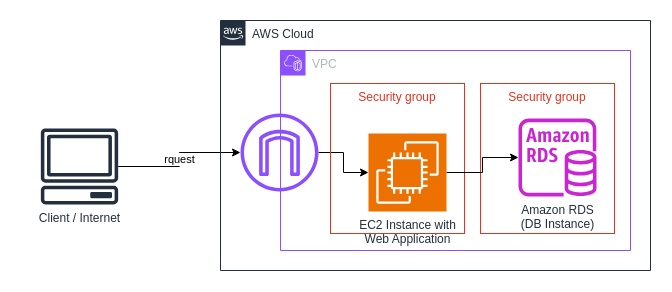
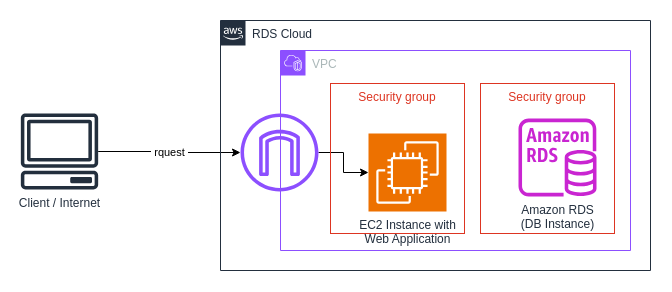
node "AWS Cloud": label "AWS Cloud" -> "RDS Cloud"
node "Client / Internet": moved (80, 167) -> (60, 152)
edge "EC2 Instance with Web Application" -> "Amazon RDS (DB Instance)": removed
